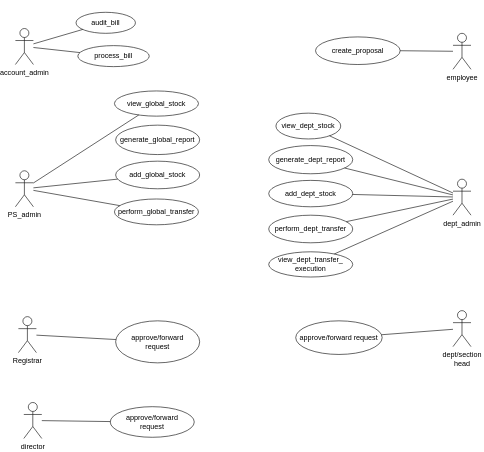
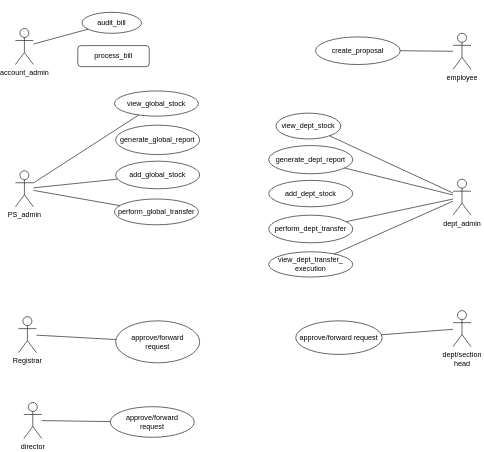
node "audit_bill": moved (106, 23) -> (112, 23)
edge "account_admin" -- "process_bill": removed
node "process_bill": shape ellipse -> rounded rectangle
edge "add_dept_stock" -- "dept_admin": removed
